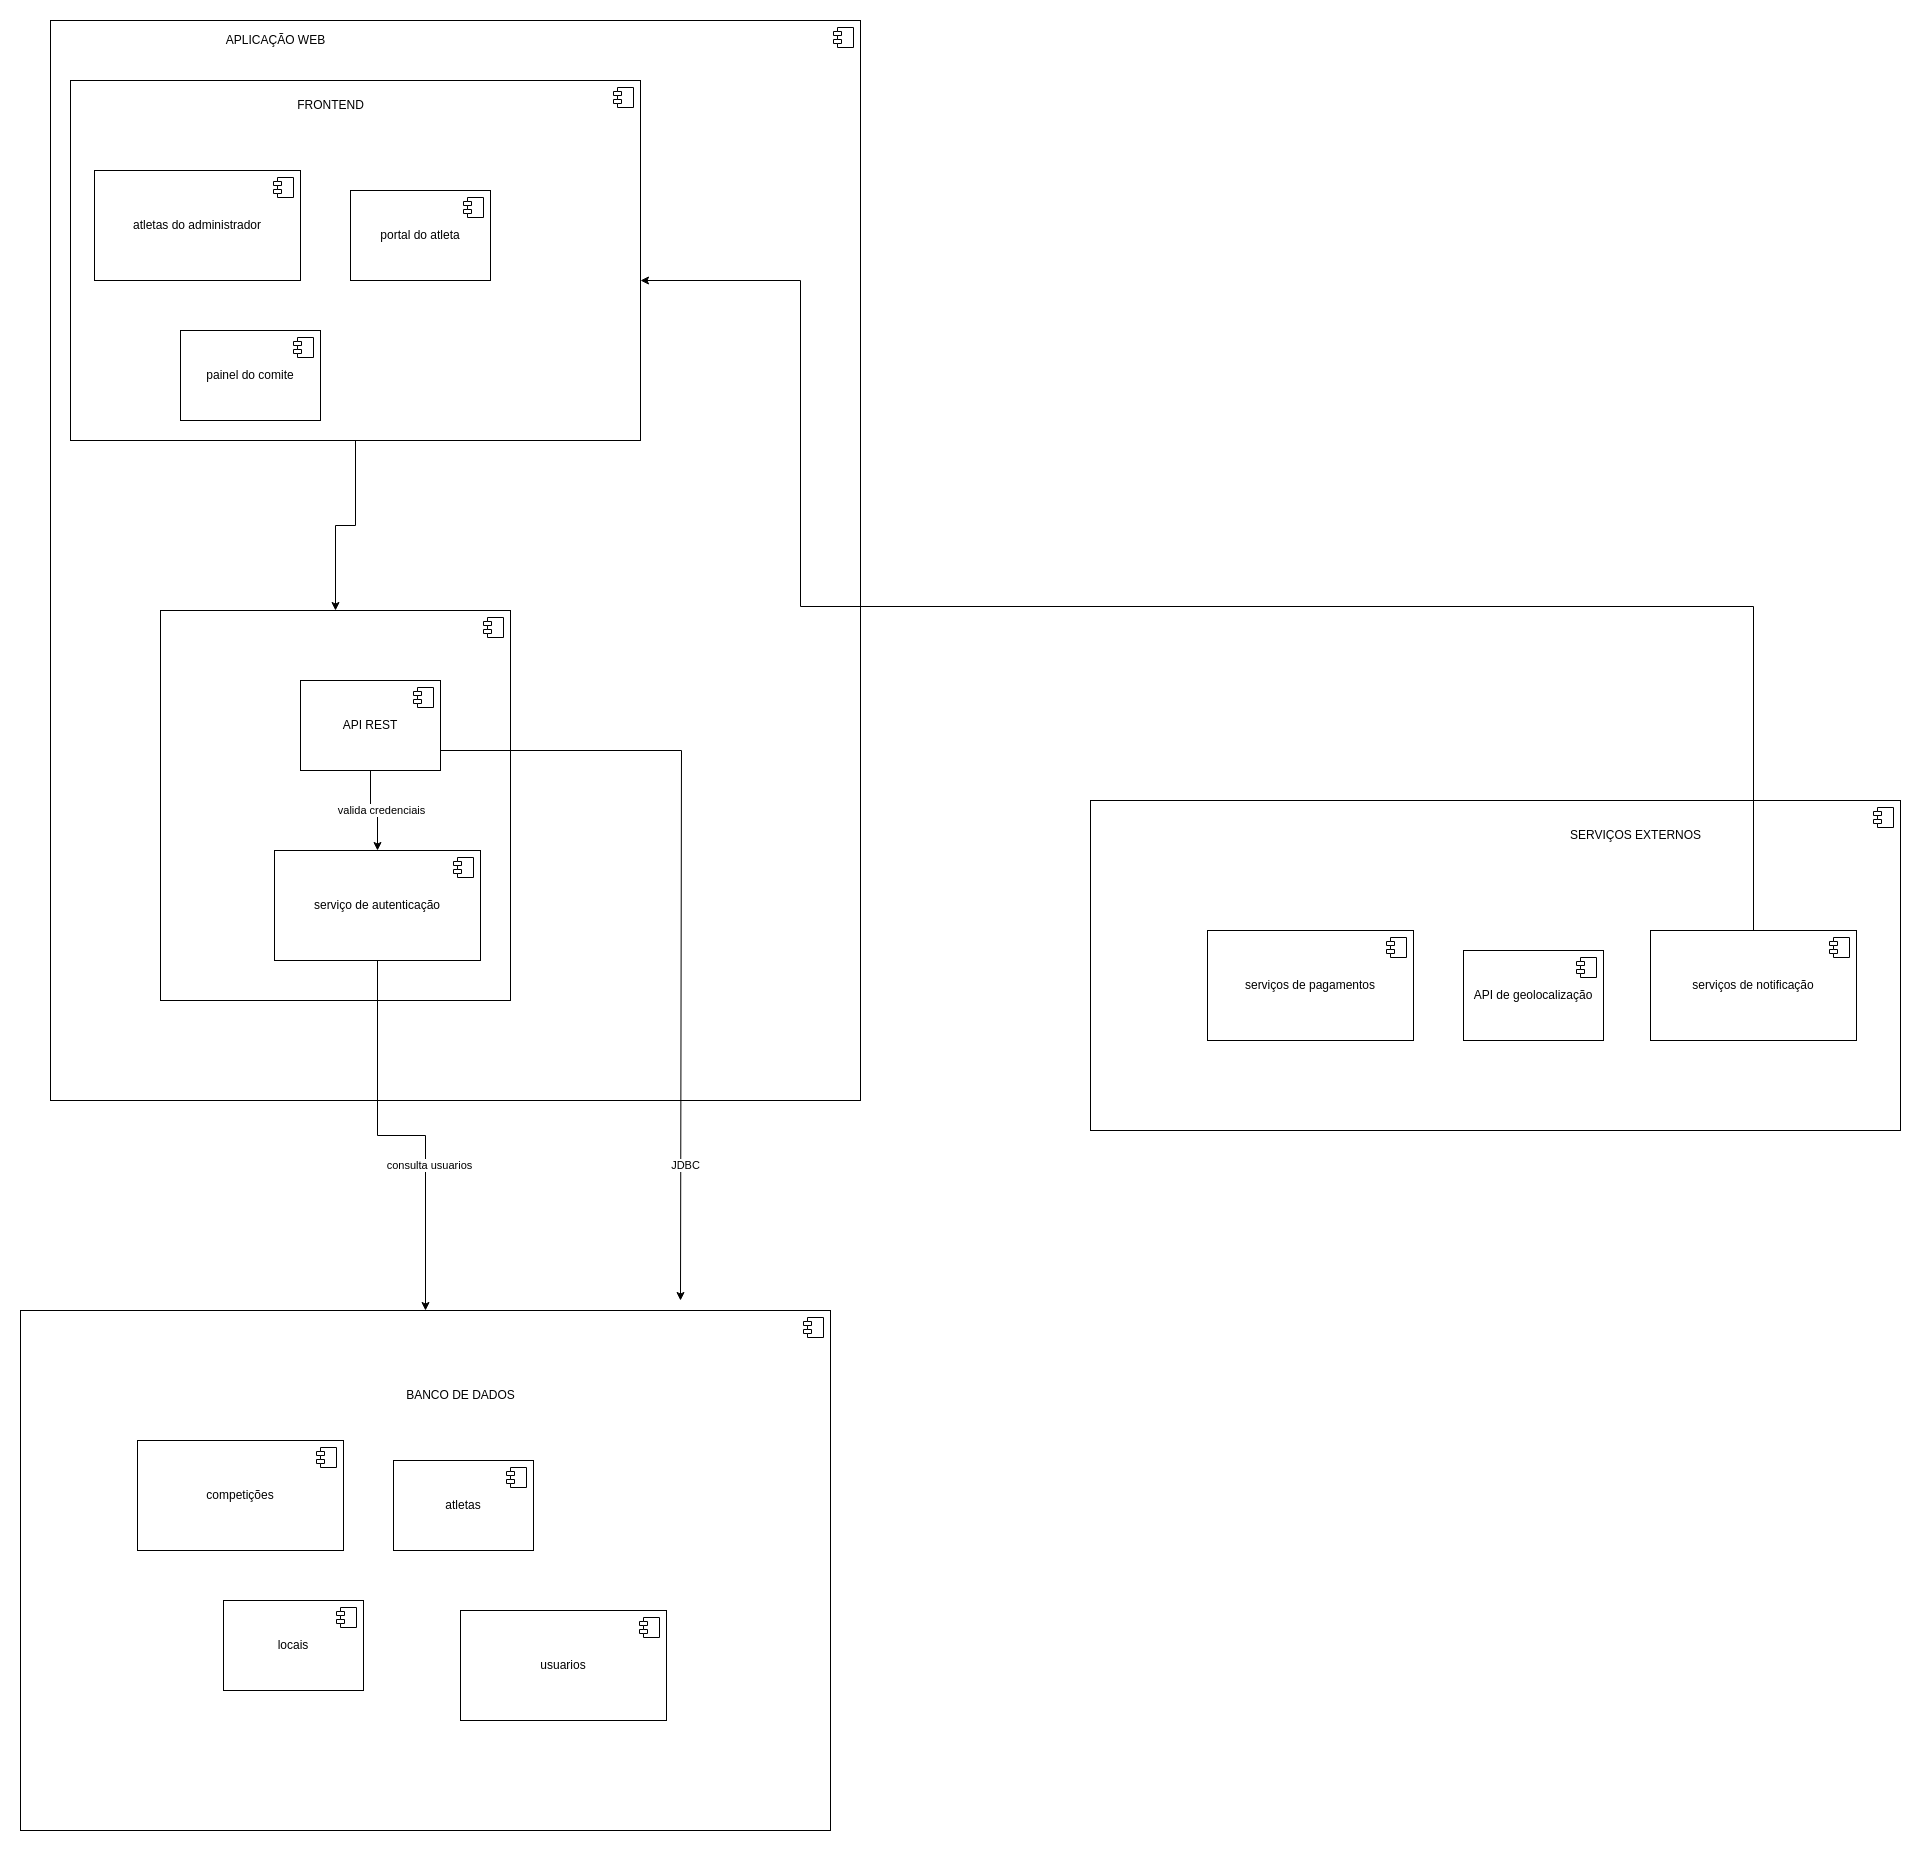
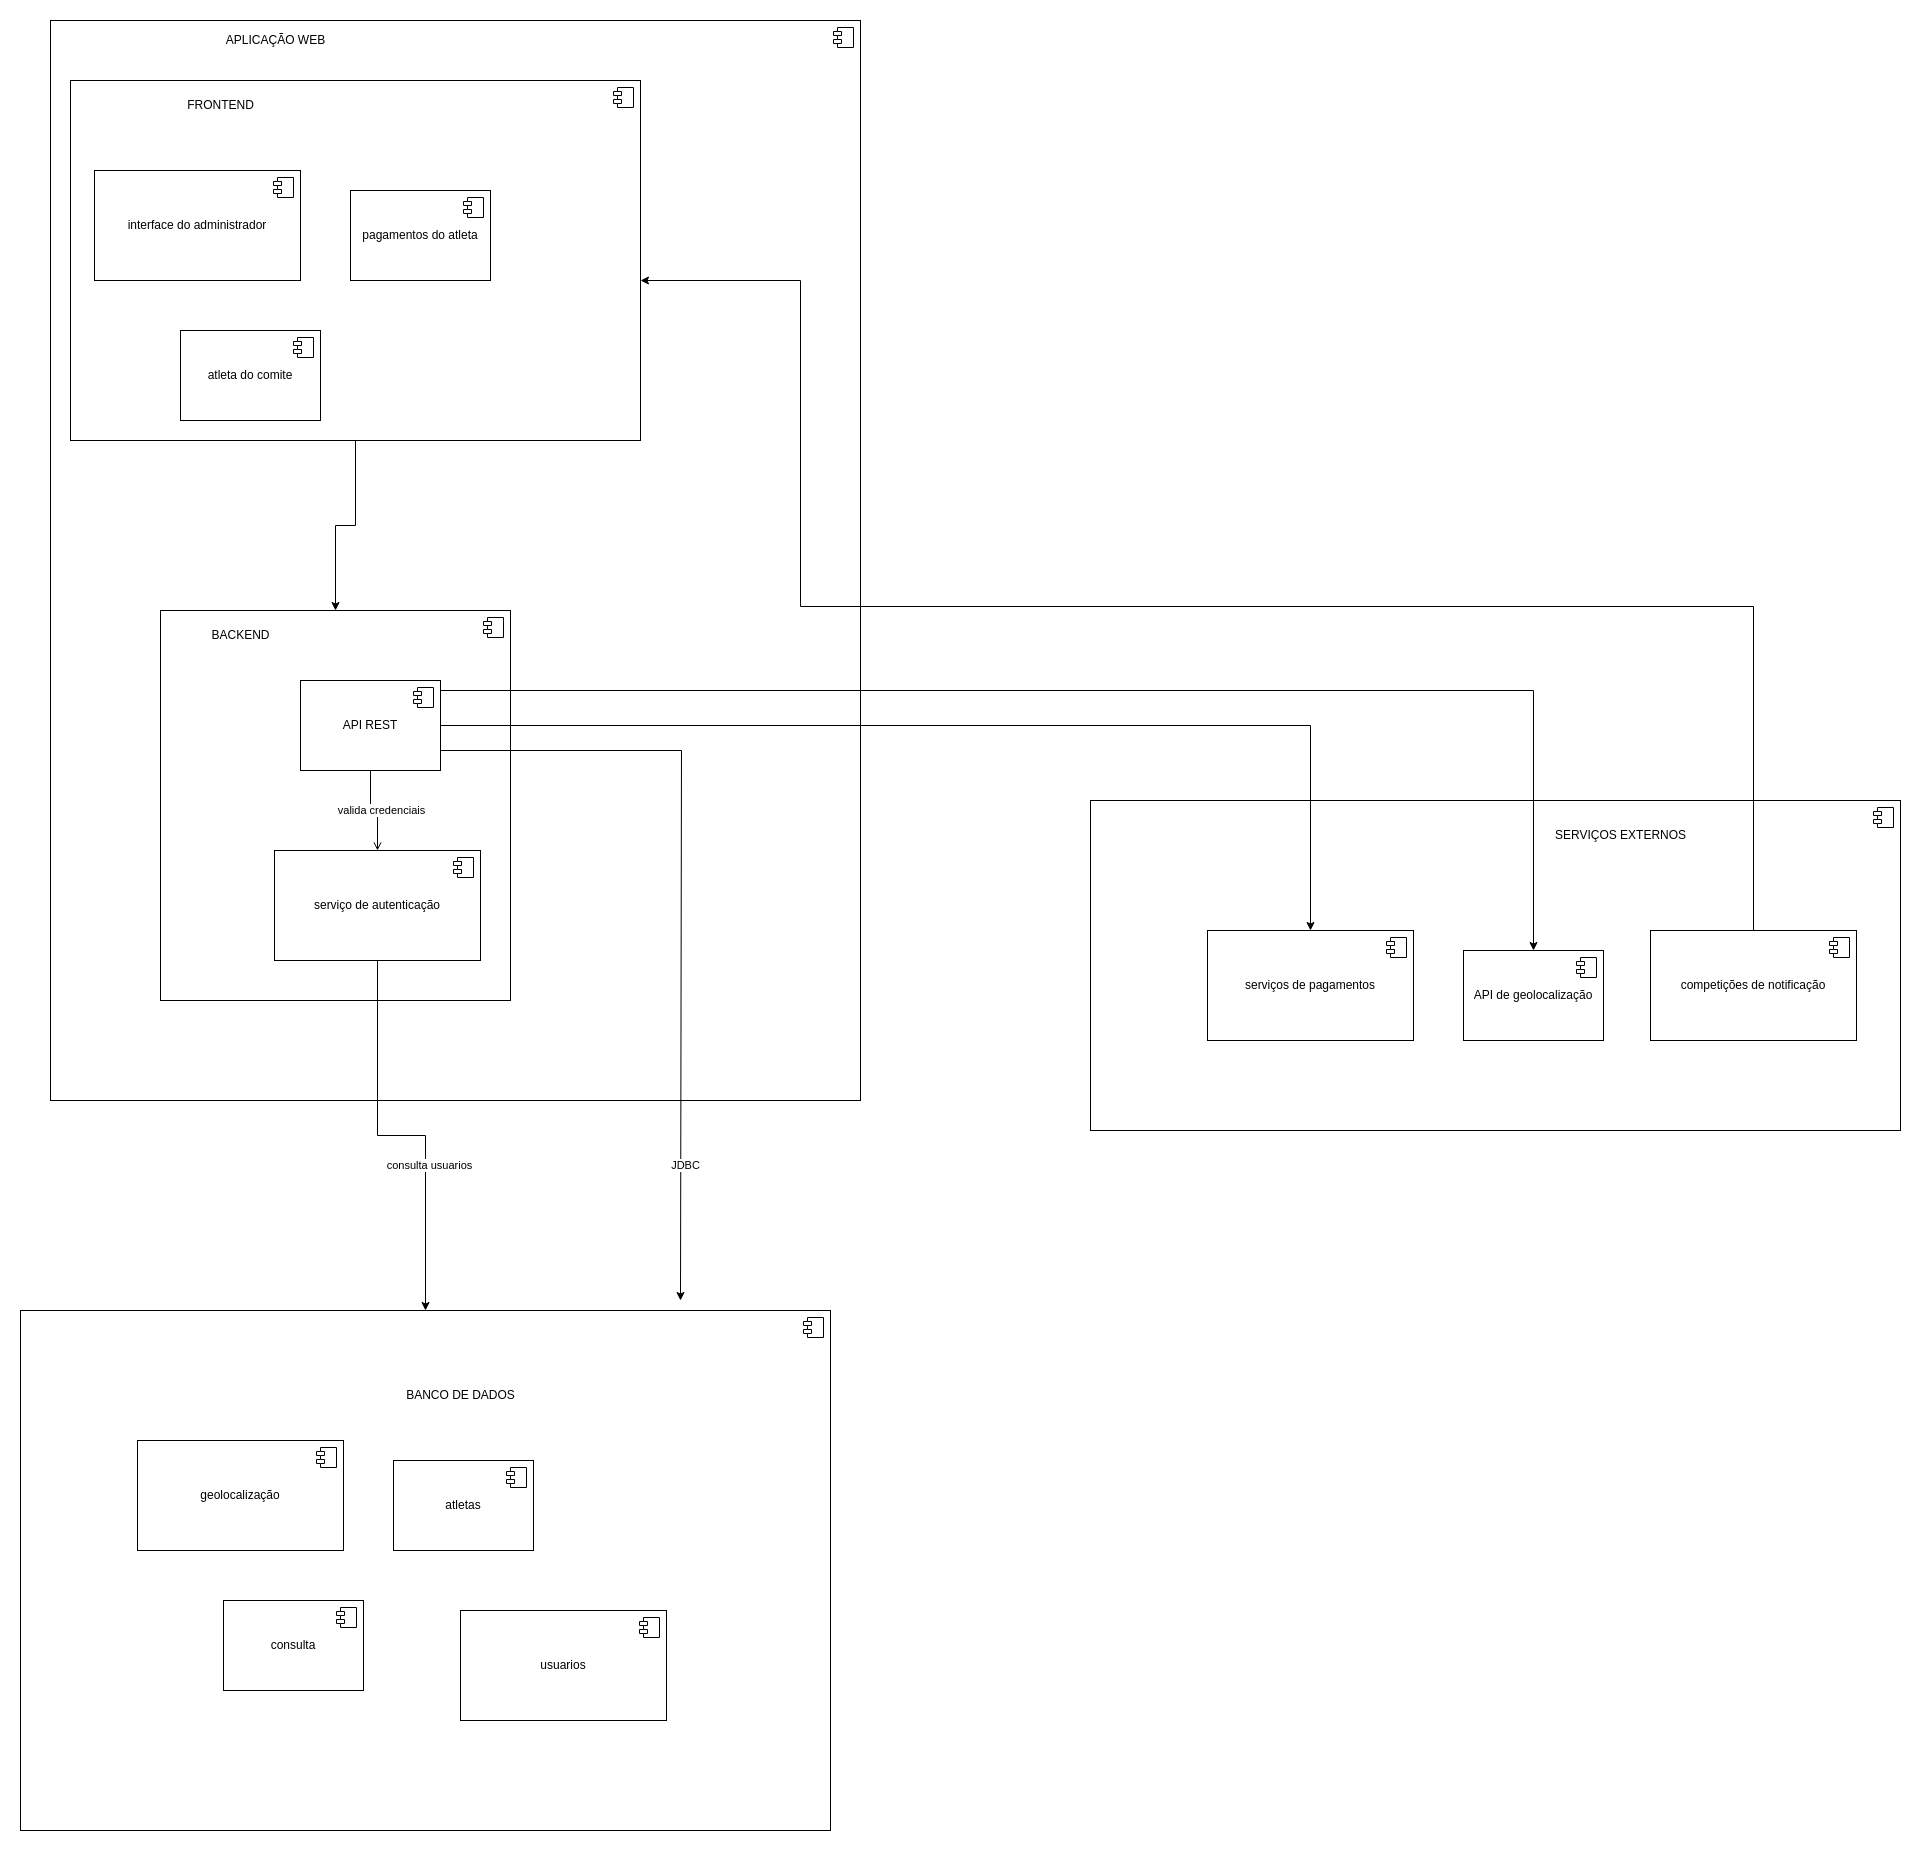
node "FRONTEND": moved (331, 106) -> (221, 106)
node "atletas do administrador": label "atletas do administrador" -> "interface do administrador"
node "portal do atleta": label "portal do atleta" -> "pagamentos do atleta"
node "painel do comite": label "painel do comite" -> "atleta do comite"
node "BACKEND": added
edge "API REST" -> "API de geolocalização": added
edge "API REST" -> "serviços de pagamentos": added
node "SERVIÇOS EXTERNOS": moved (1636, 836) -> (1621, 836)
edge "API REST" -> "serviço de autenticação": arrowhead classic -> open
node "serviços de notificação": label "serviços de notificação" -> "competições de notificação"
node "competições": label "competições" -> "geolocalização"
node "locais": label "locais" -> "consulta"
